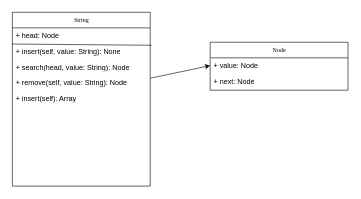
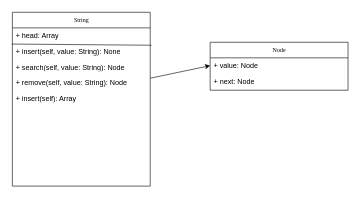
node "+ head: Node": label "+ head: Node" -> "+ head: Array"
node "+ search(head, value: String): Node": label "+ search(head, value: String): Node" -> "+ search(self, value: String): Node"
